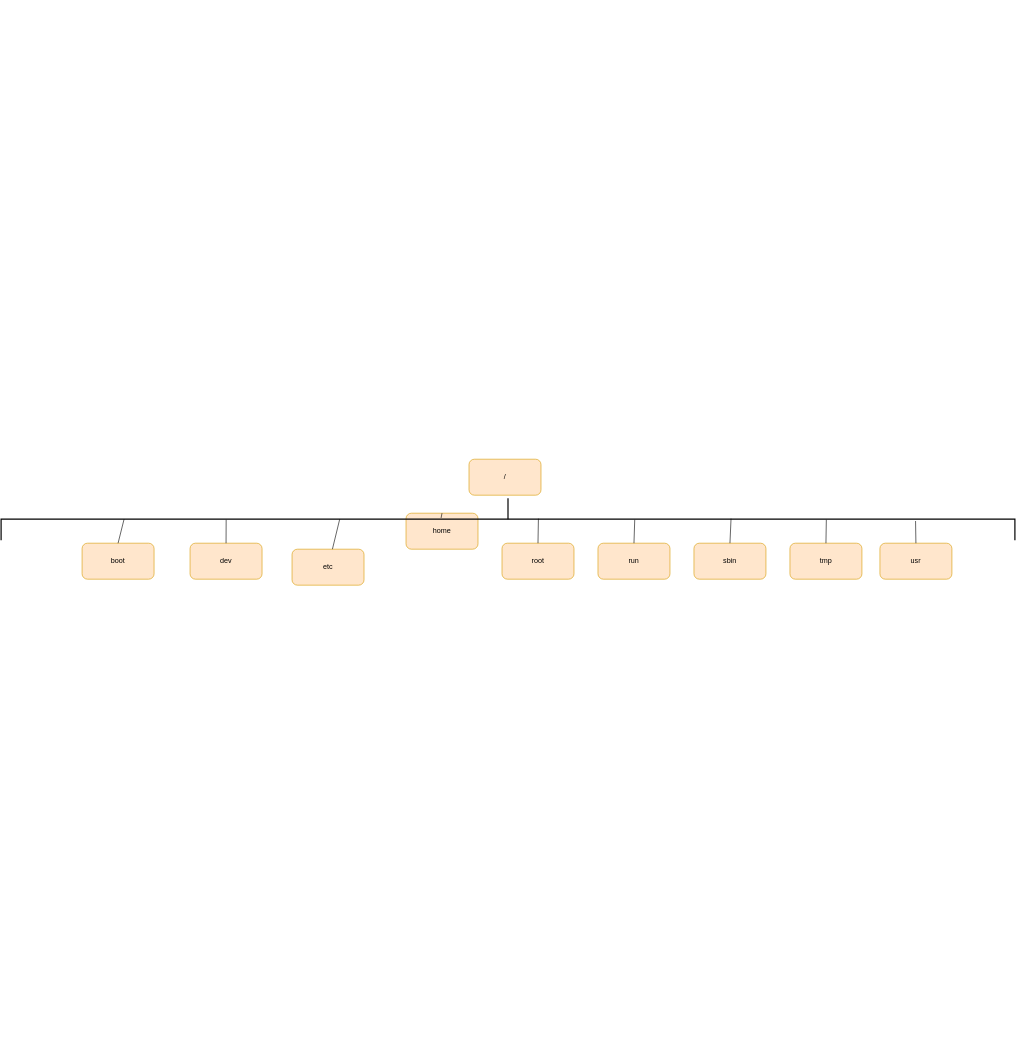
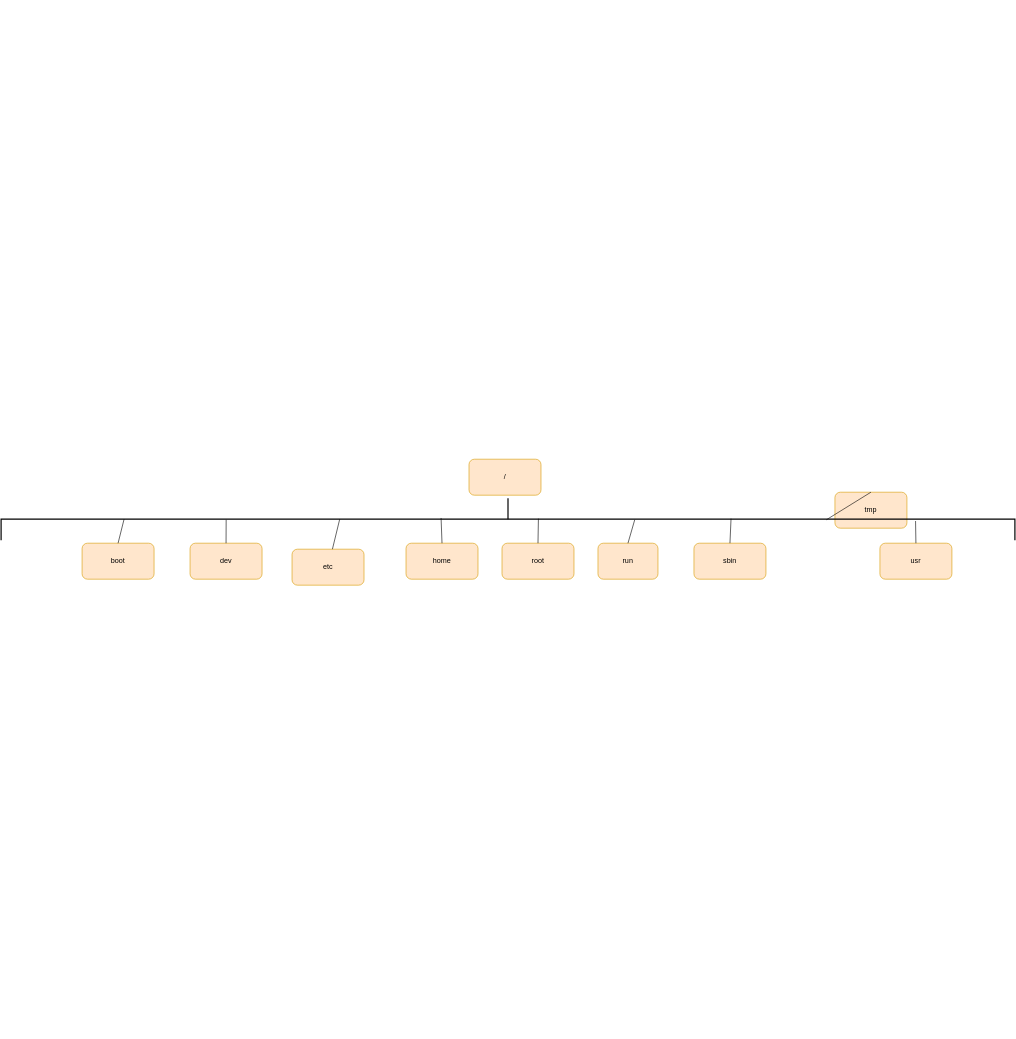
node "home": moved (442, 531) -> (442, 561)
node "run": size 72x36 -> 60x36
node "tmp": moved (826, 561) -> (871, 510)
